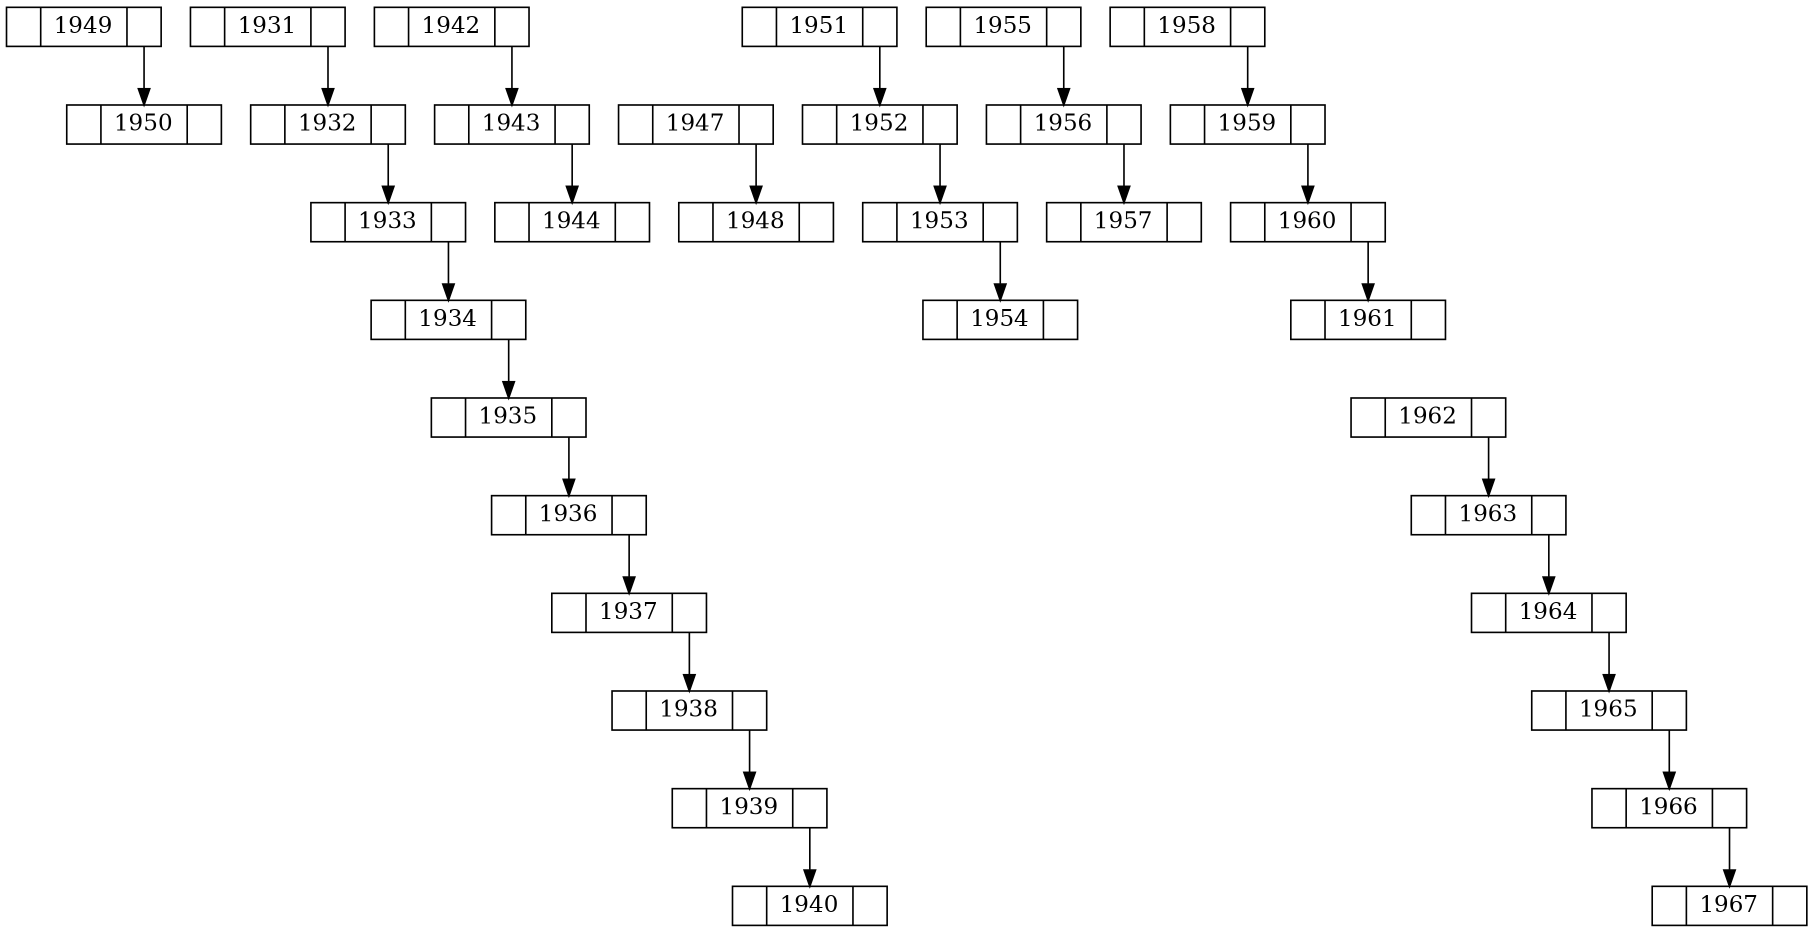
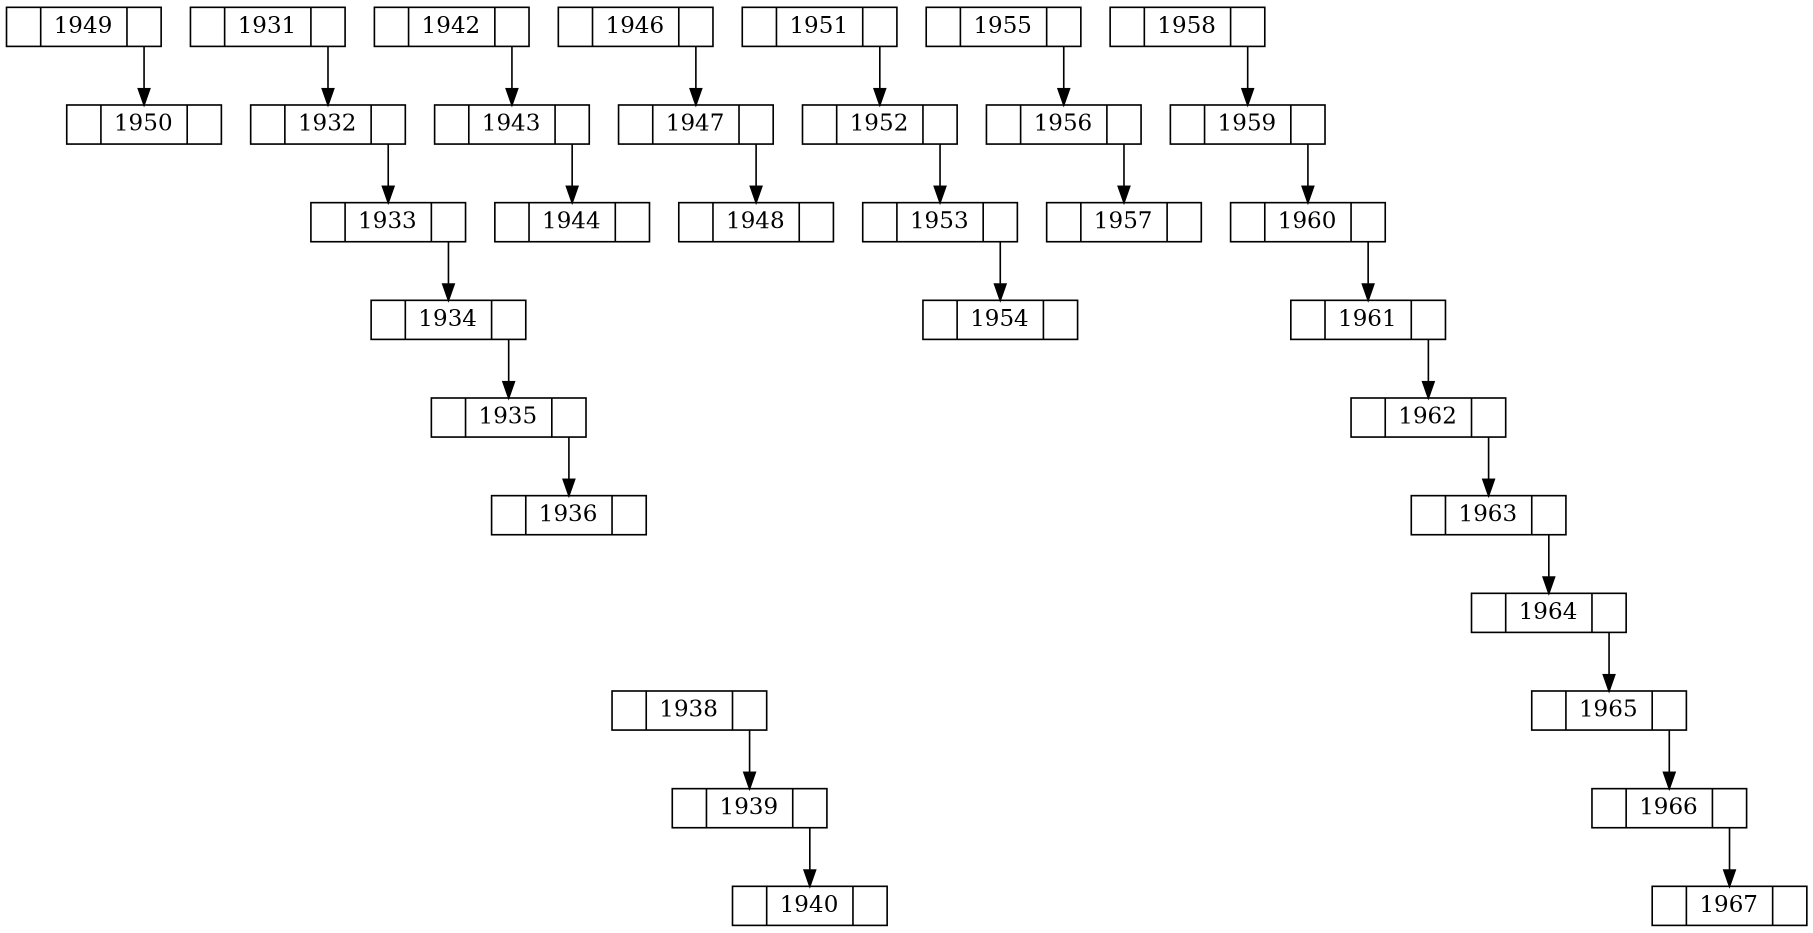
node "1946": added
edge "1961" -> "1962": added
node "1937": removed
